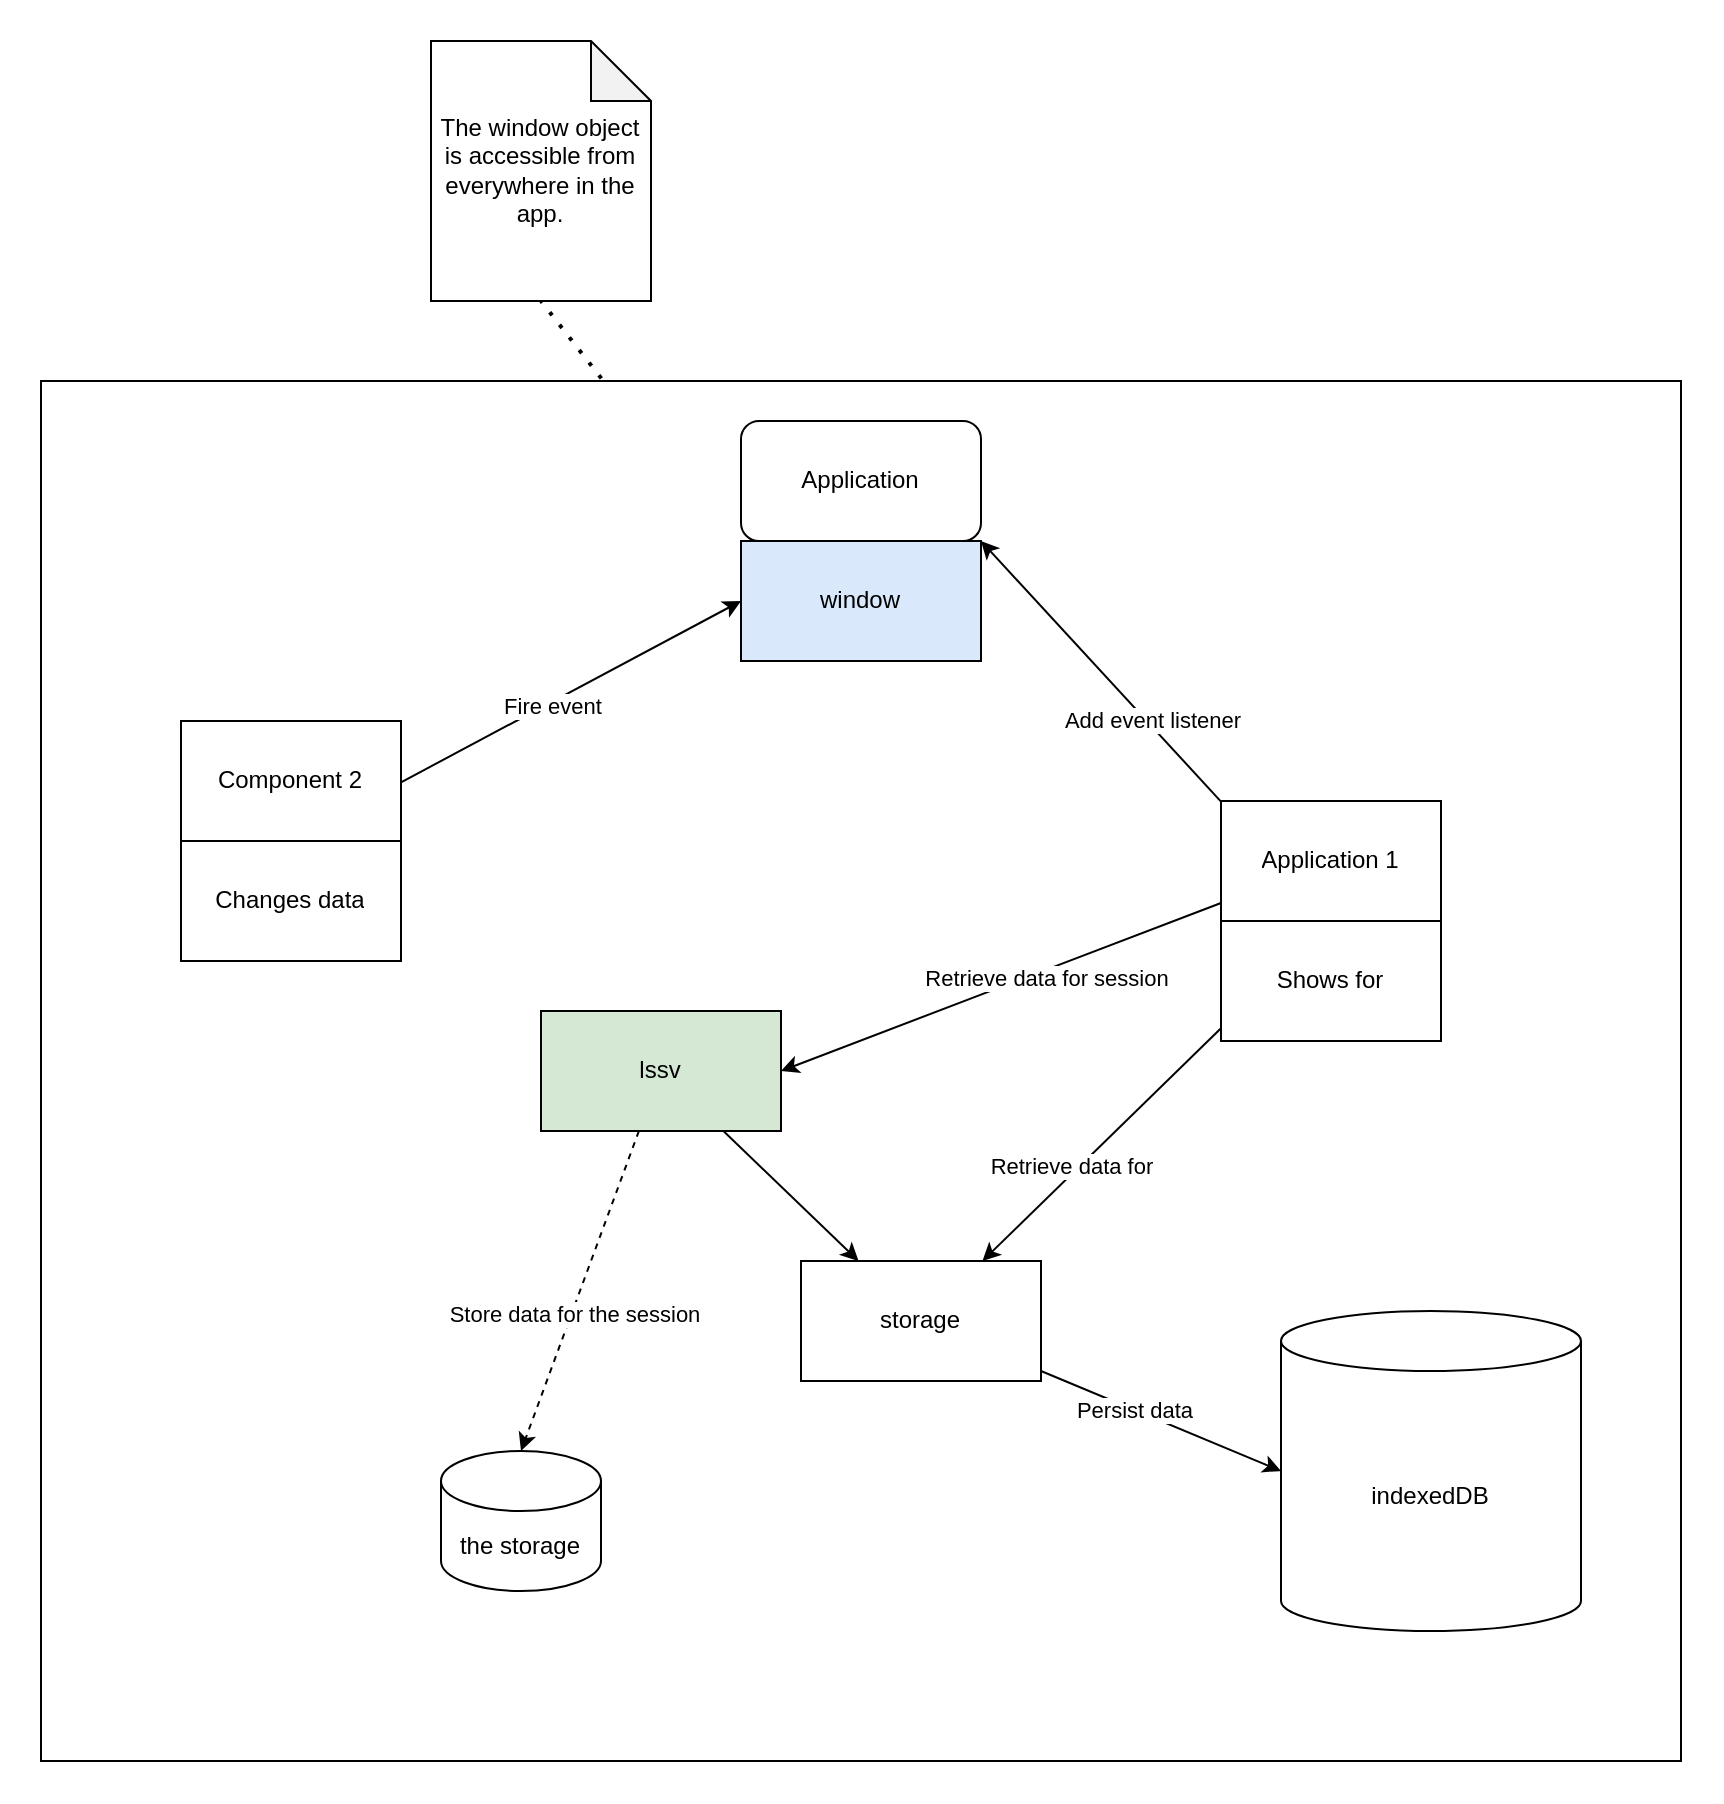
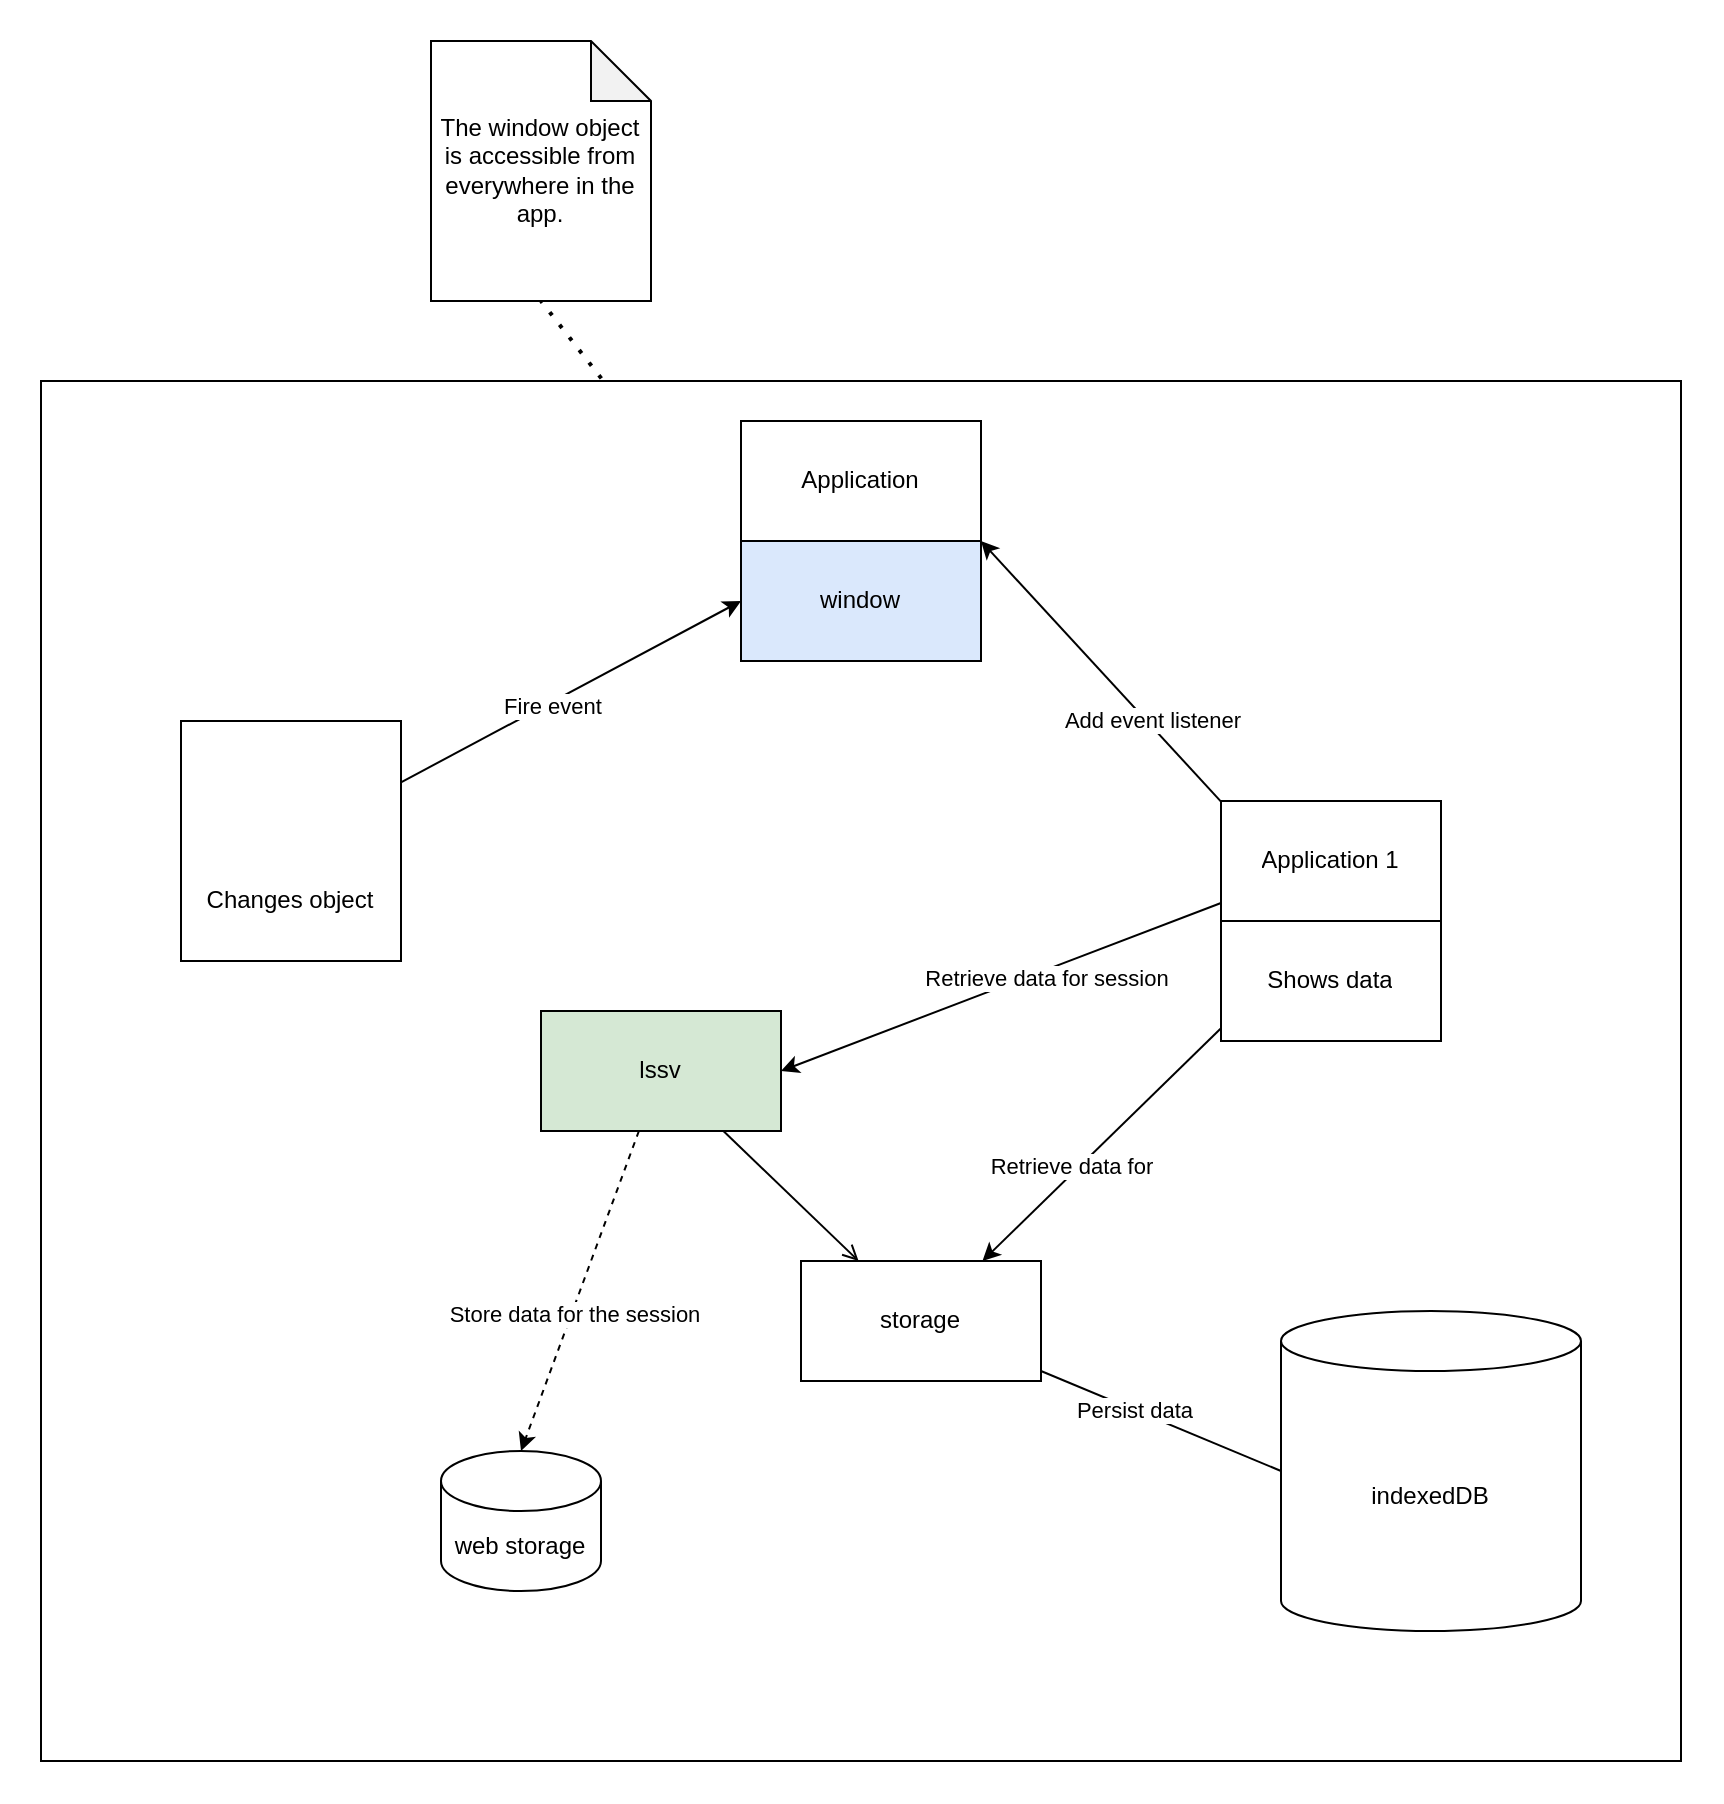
node "Application": shape rounded rectangle -> rectangle
node "Component 2": removed
node "Changes data": label "Changes data" -> "Changes object"
node "Shows for": label "Shows for" -> "Shows data"
edge "lssv" -> "storage": arrowhead classic -> open
edge "storage" -> "indexedDB": arrowhead classic -> none
node "the storage": label "the storage" -> "web storage"
